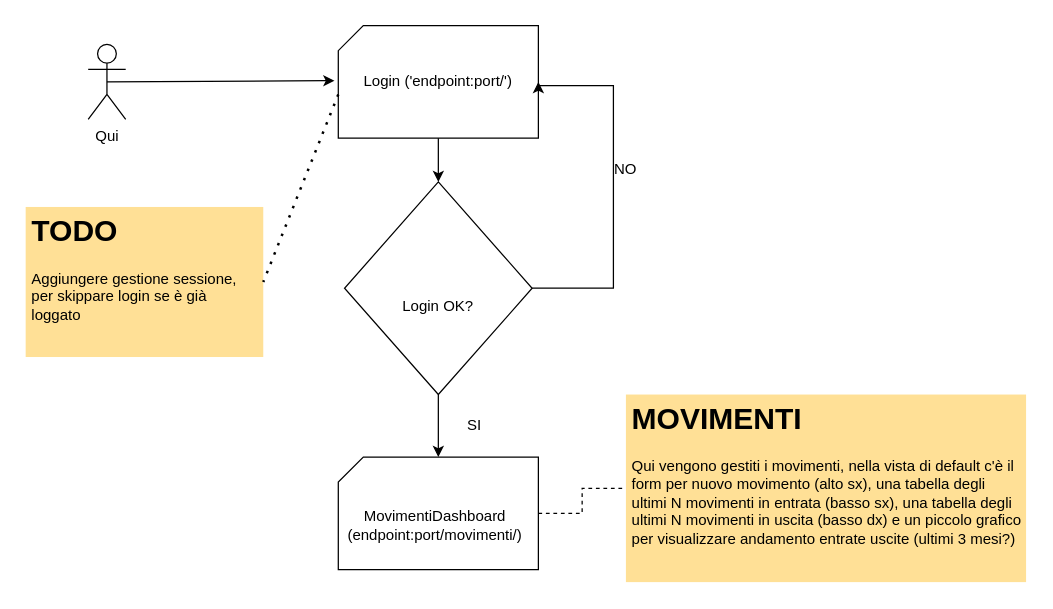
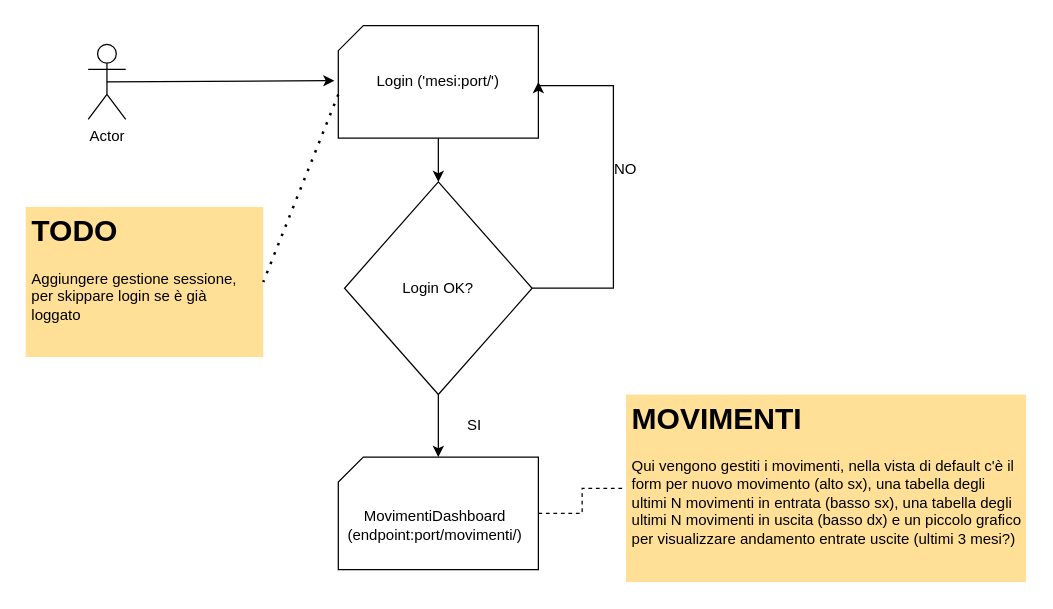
node "Login ('endpoint:port/')": label "Login ('endpoint:port/')" -> "Login ('mesi:port/')"
node "Qui": label "Qui" -> "Actor"
node "Login OK?": moved (438, 307) -> (438, 288)
